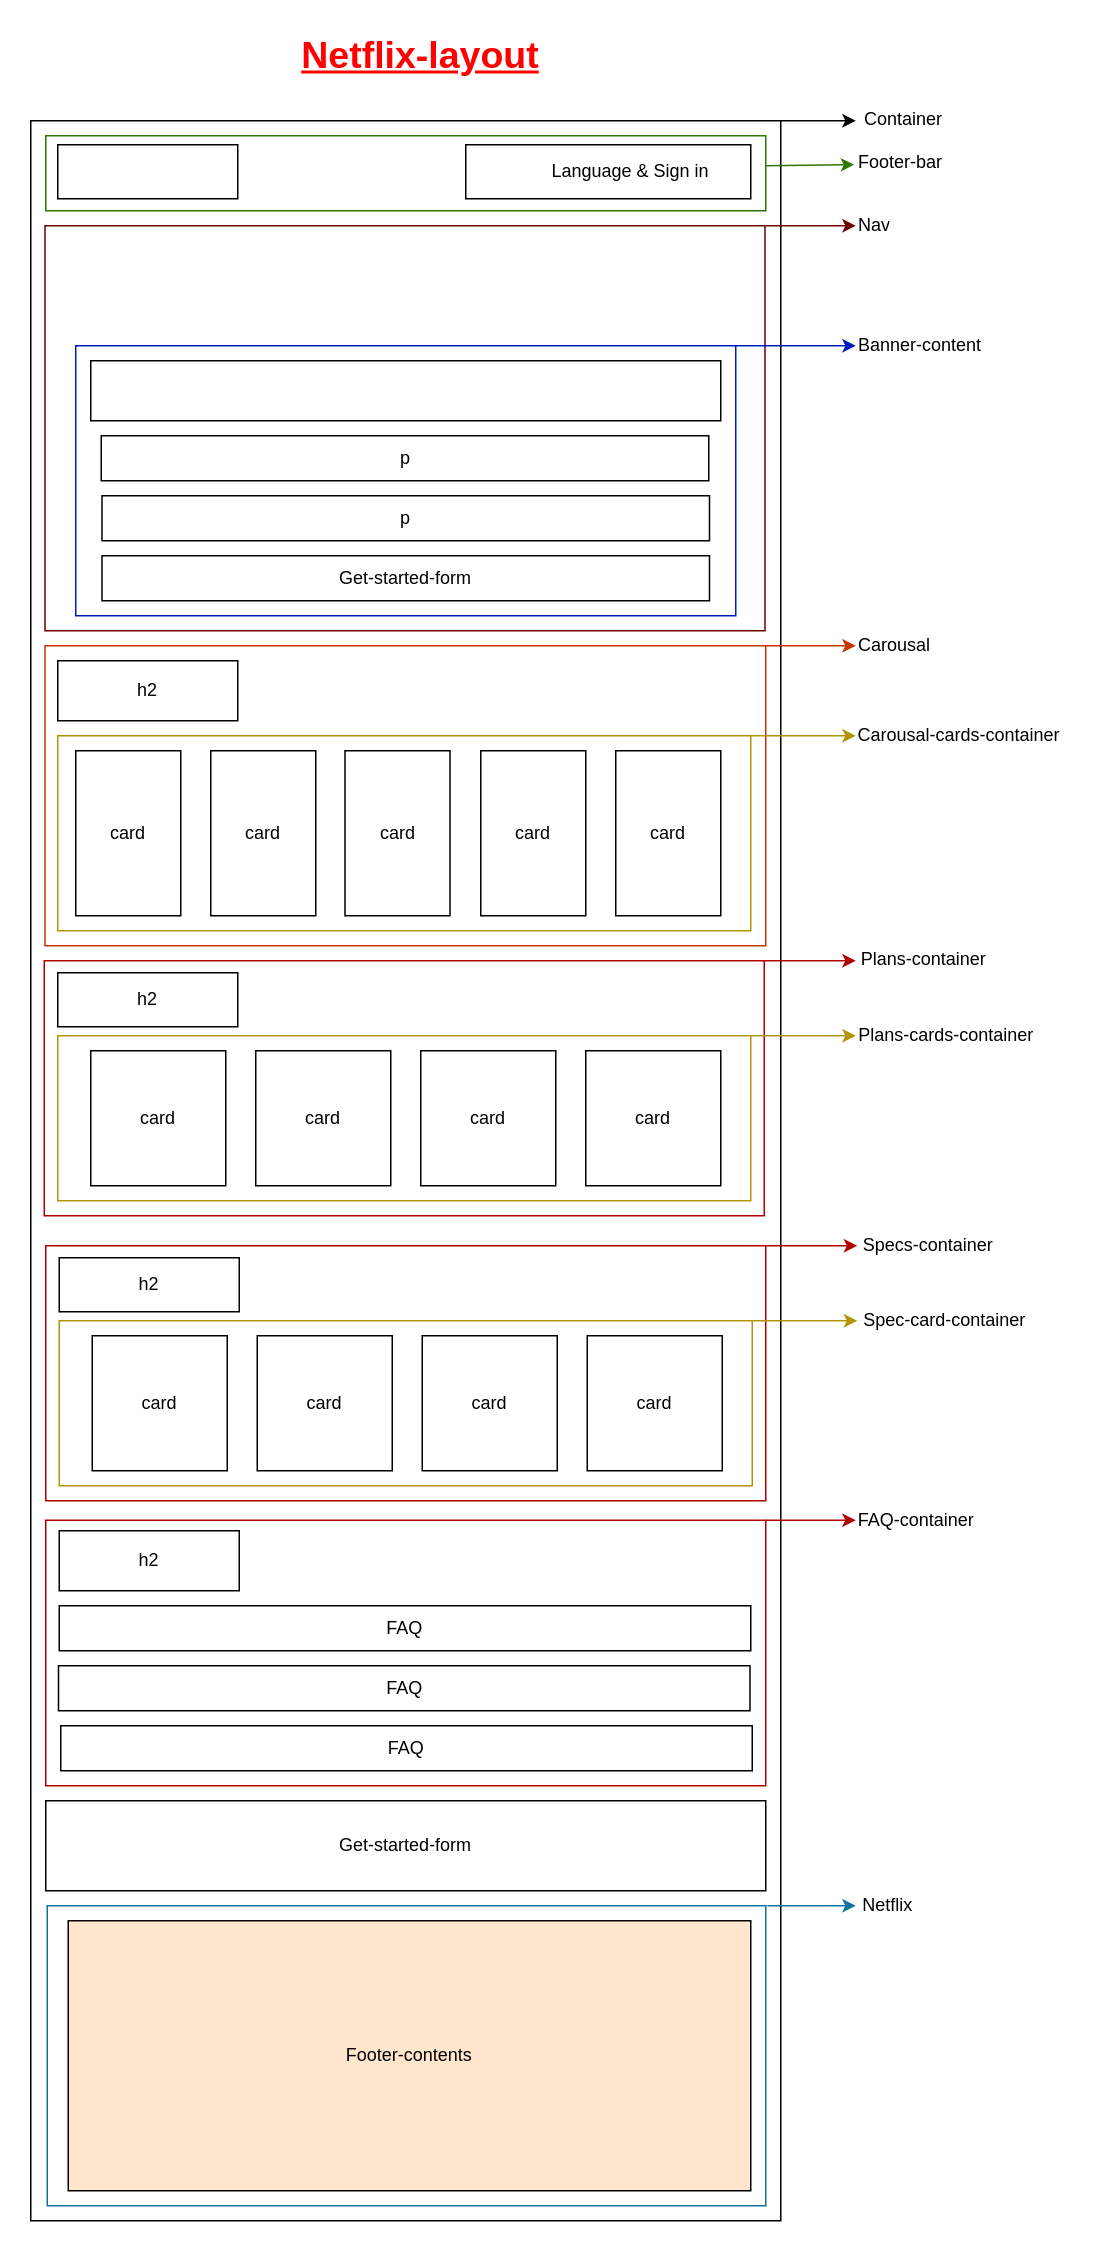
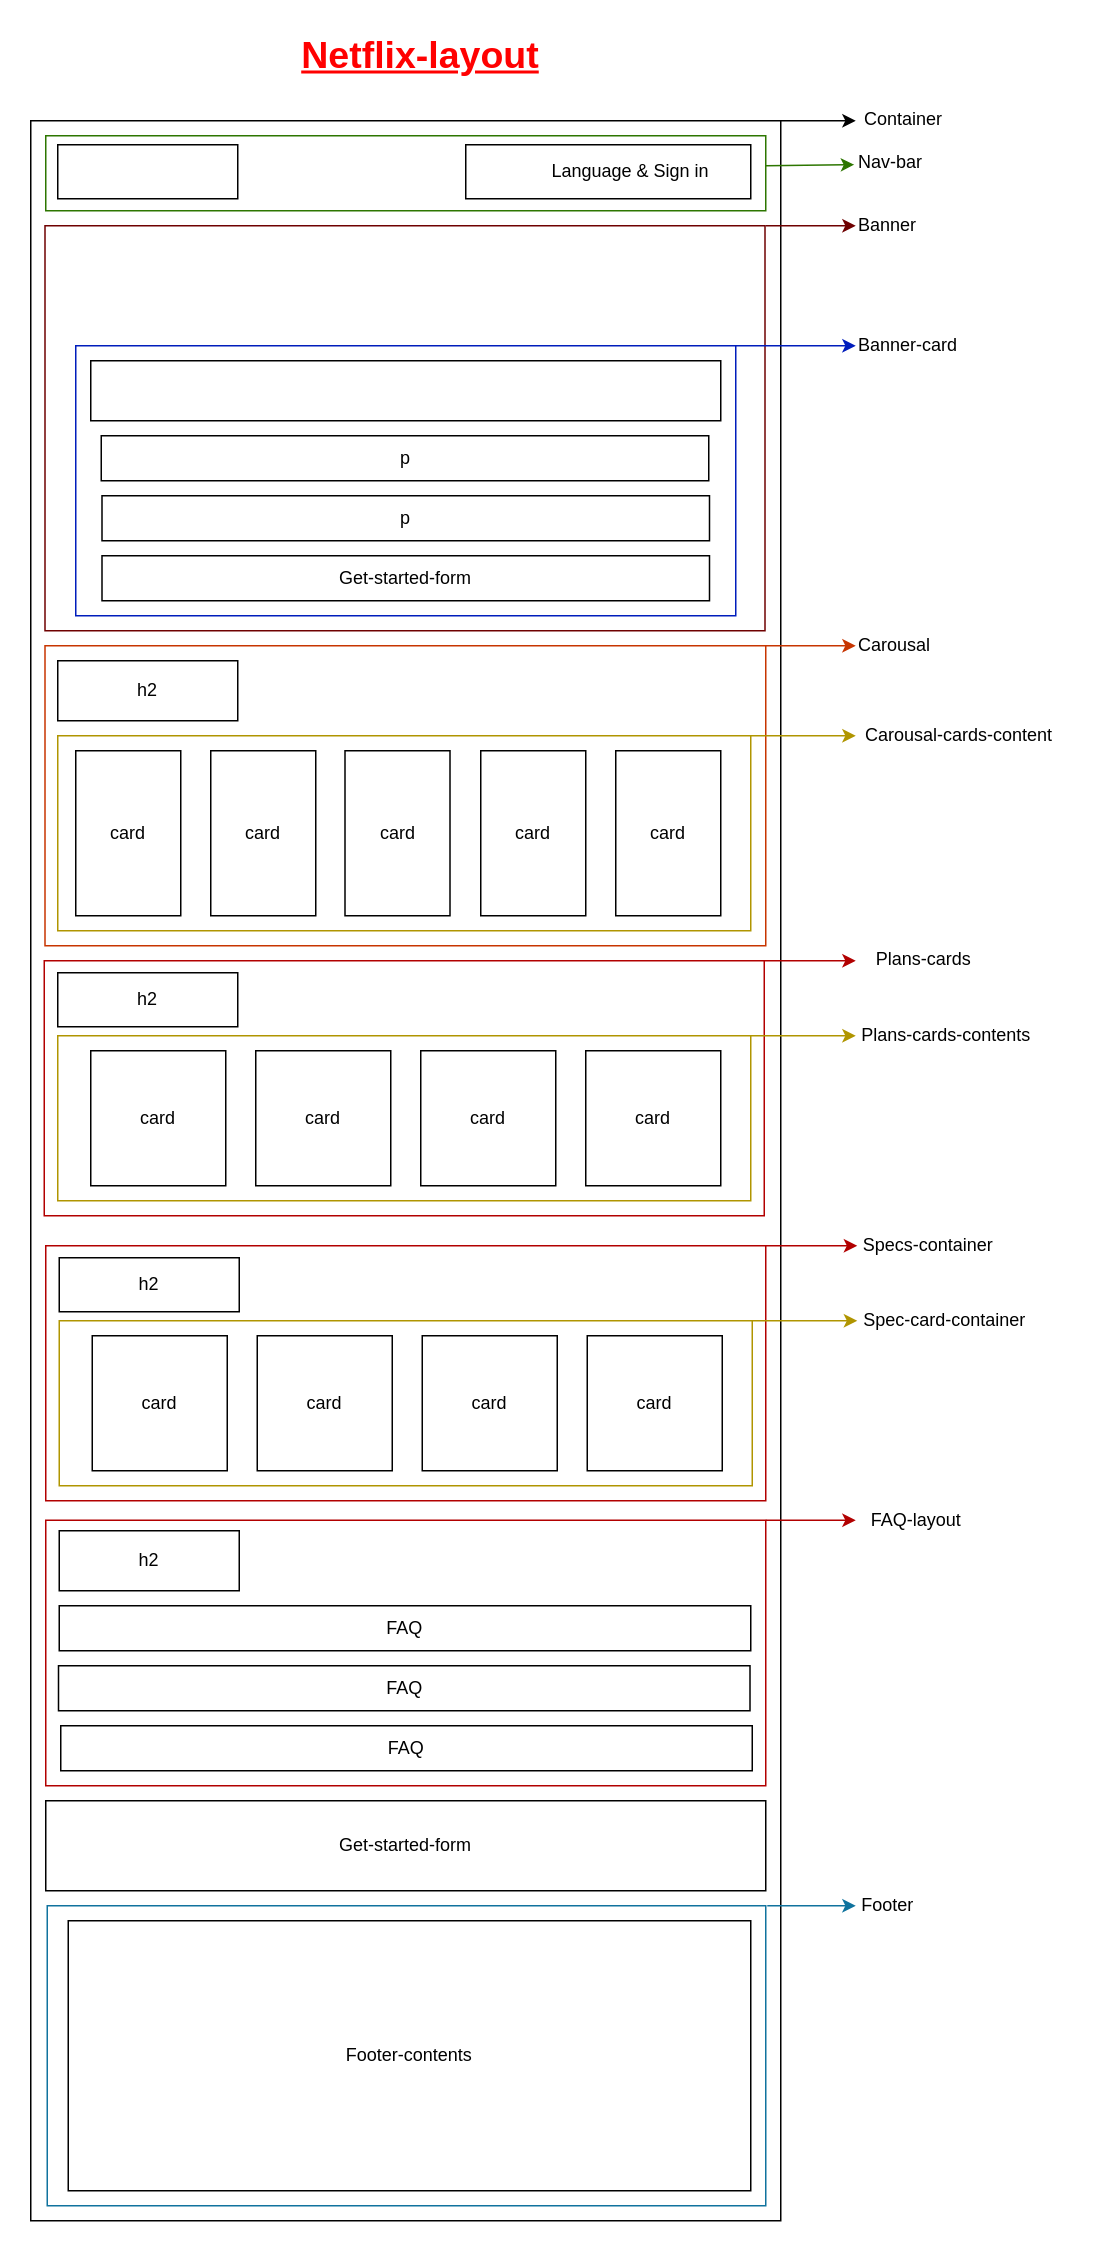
node "Footer-bar": label "Footer-bar" -> "Nav-bar"
node "Nav": label "Nav" -> "Banner"
node "Banner-content": label "Banner-content" -> "Banner-card"
node "Carousal-cards-container": label "Carousal-cards-container" -> "Carousal-cards-content"
node "Plans-container": label "Plans-container" -> "Plans-cards"
node "Plans-cards-container": label "Plans-cards-container" -> "Plans-cards-contents"
node "FAQ-container": label "FAQ-container" -> "FAQ-layout"
node "Netflix": label "Netflix" -> "Footer"
node "Footer-contents": fillcolor #ffe6cc -> #ffffff
